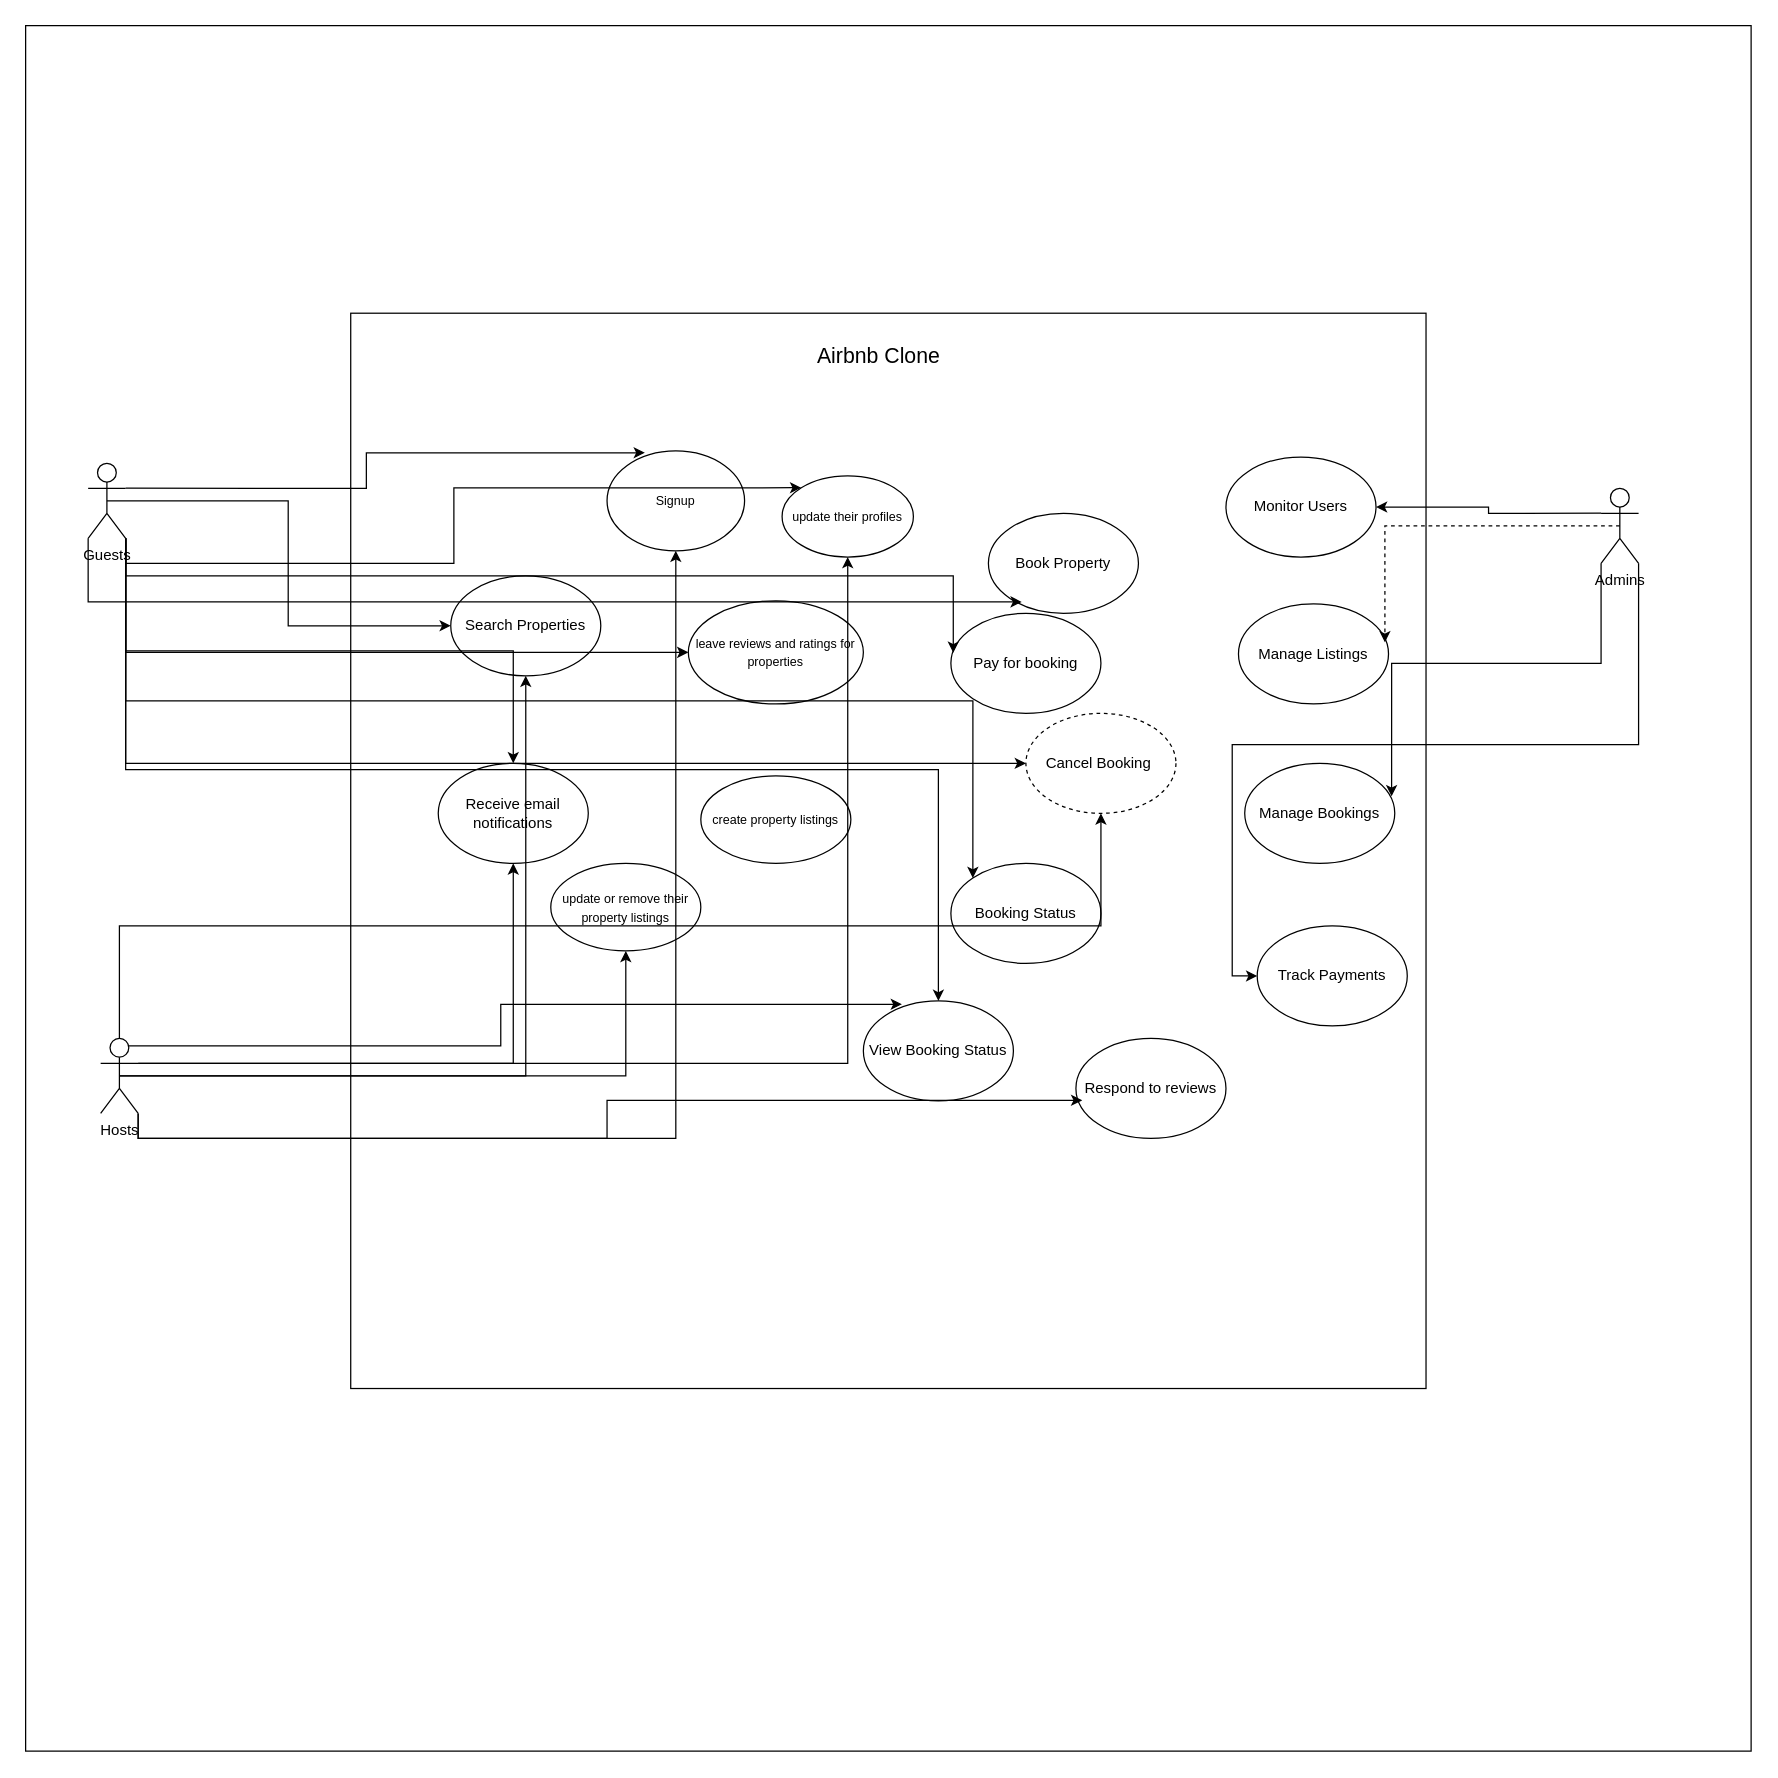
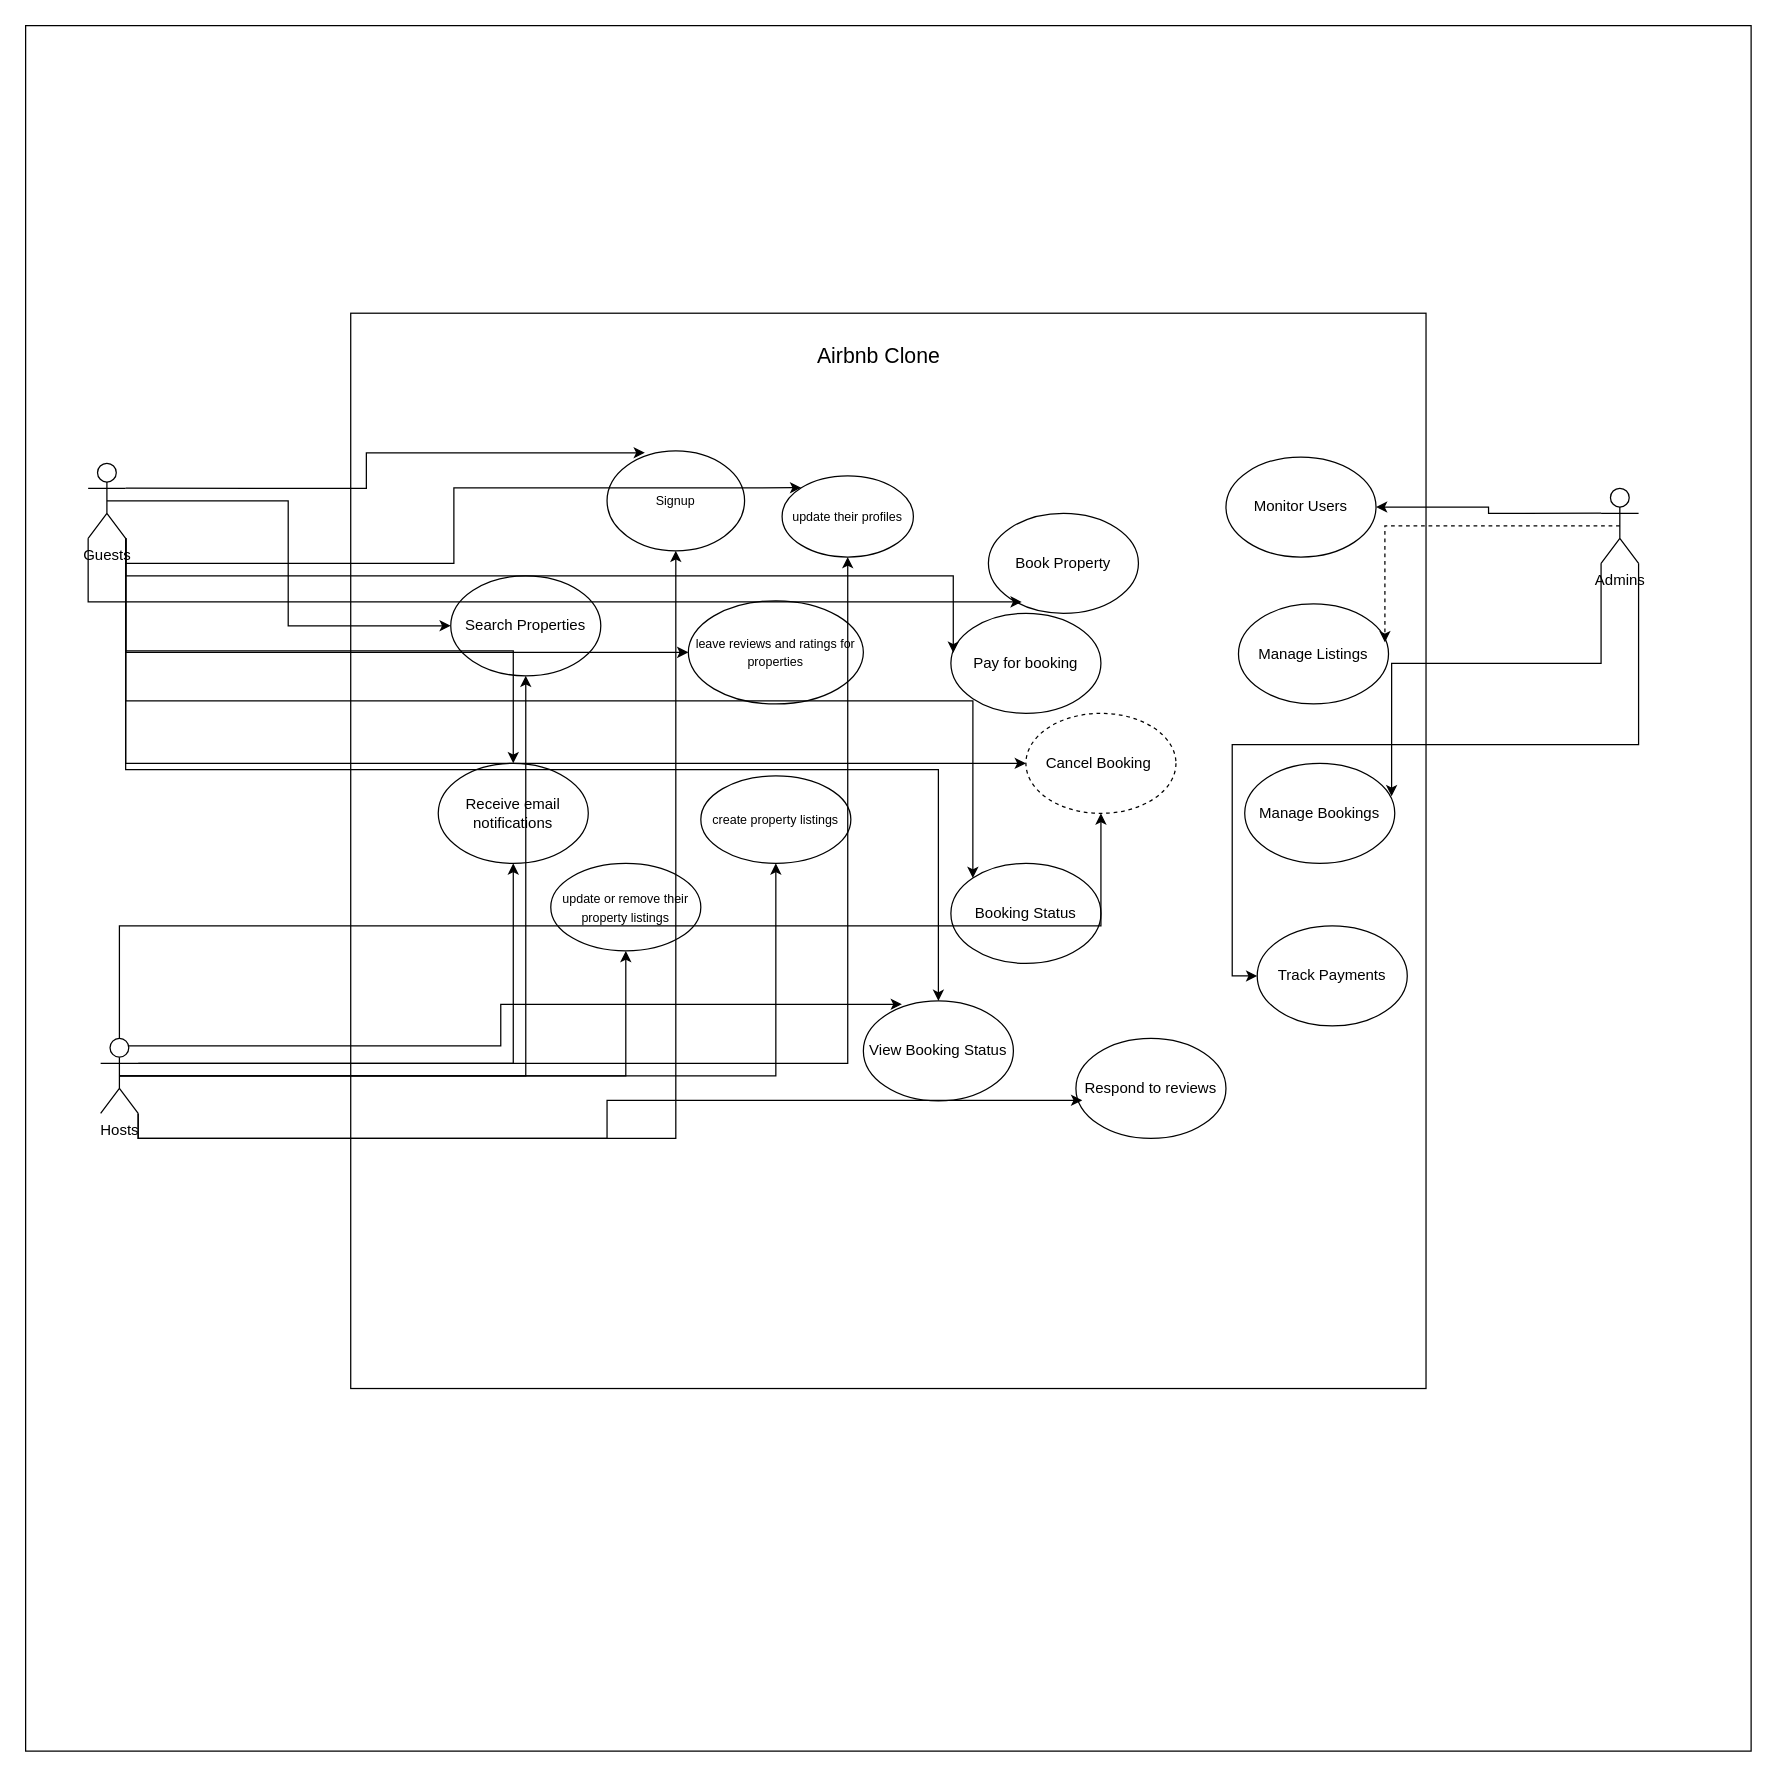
edge "Hosts" -> "create property listings": added
